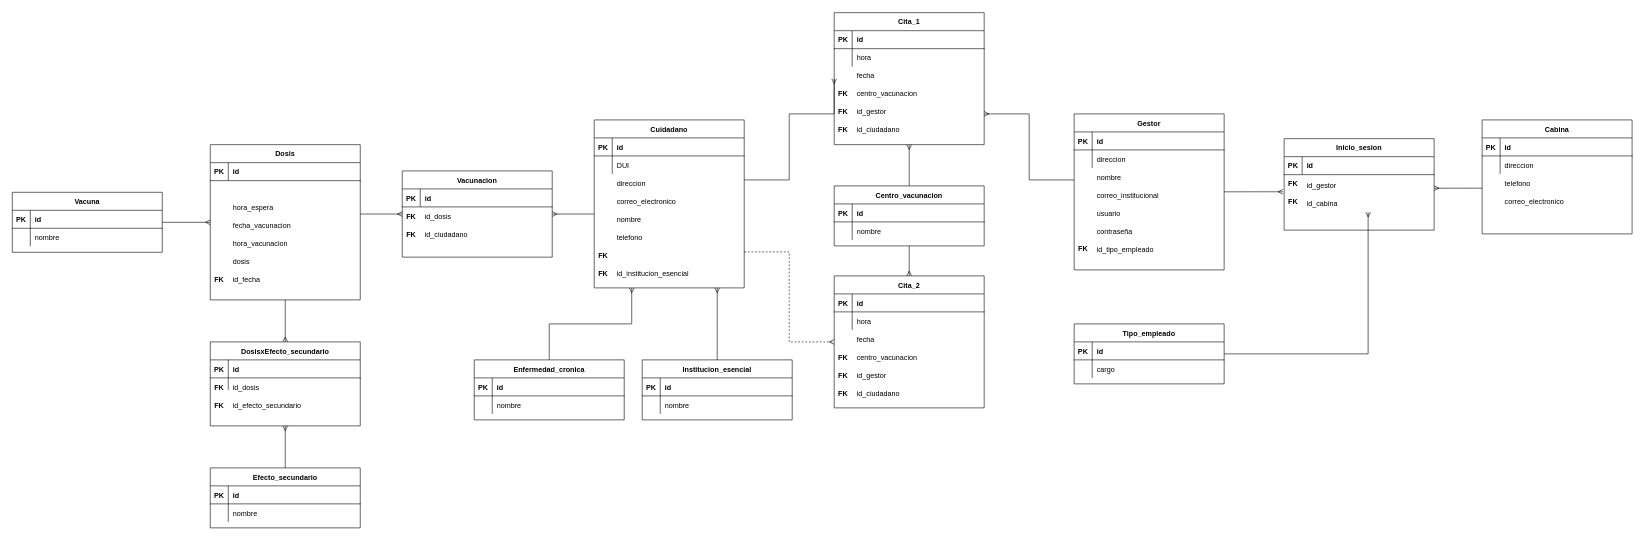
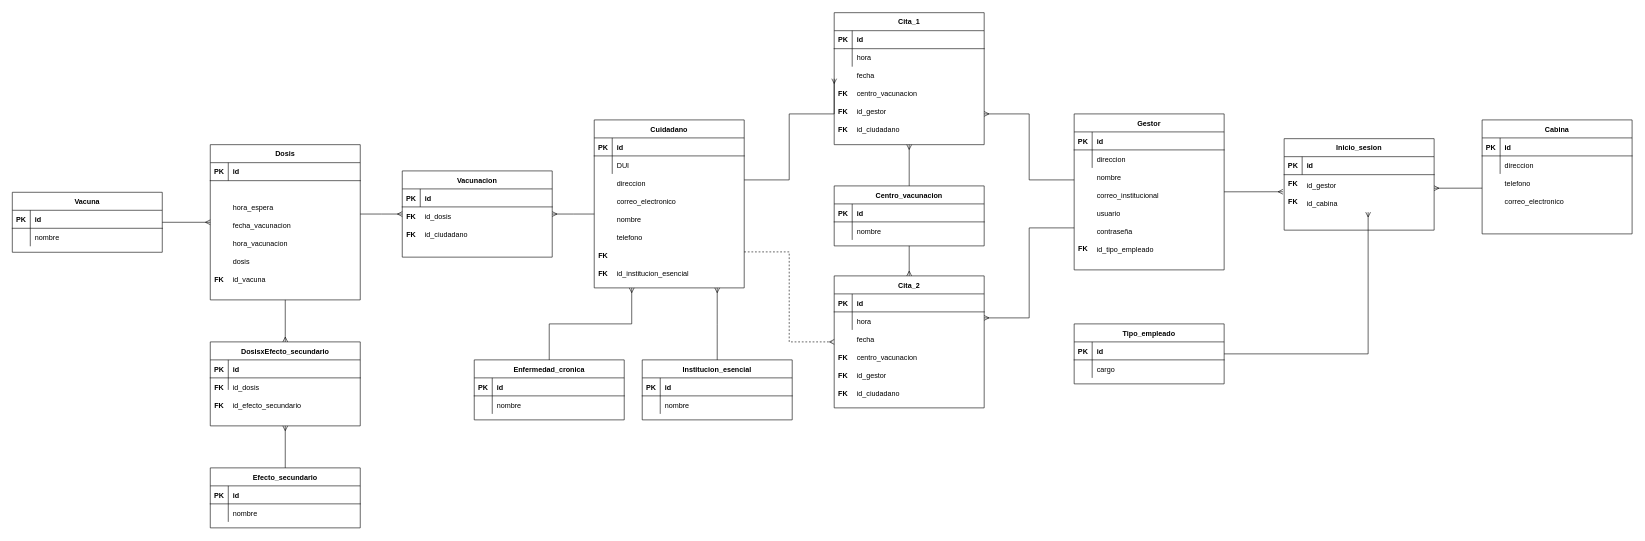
edge "Gestor" -> "Cita_2": added
node "id_fecha": label "id_fecha" -> "id_vacuna"
